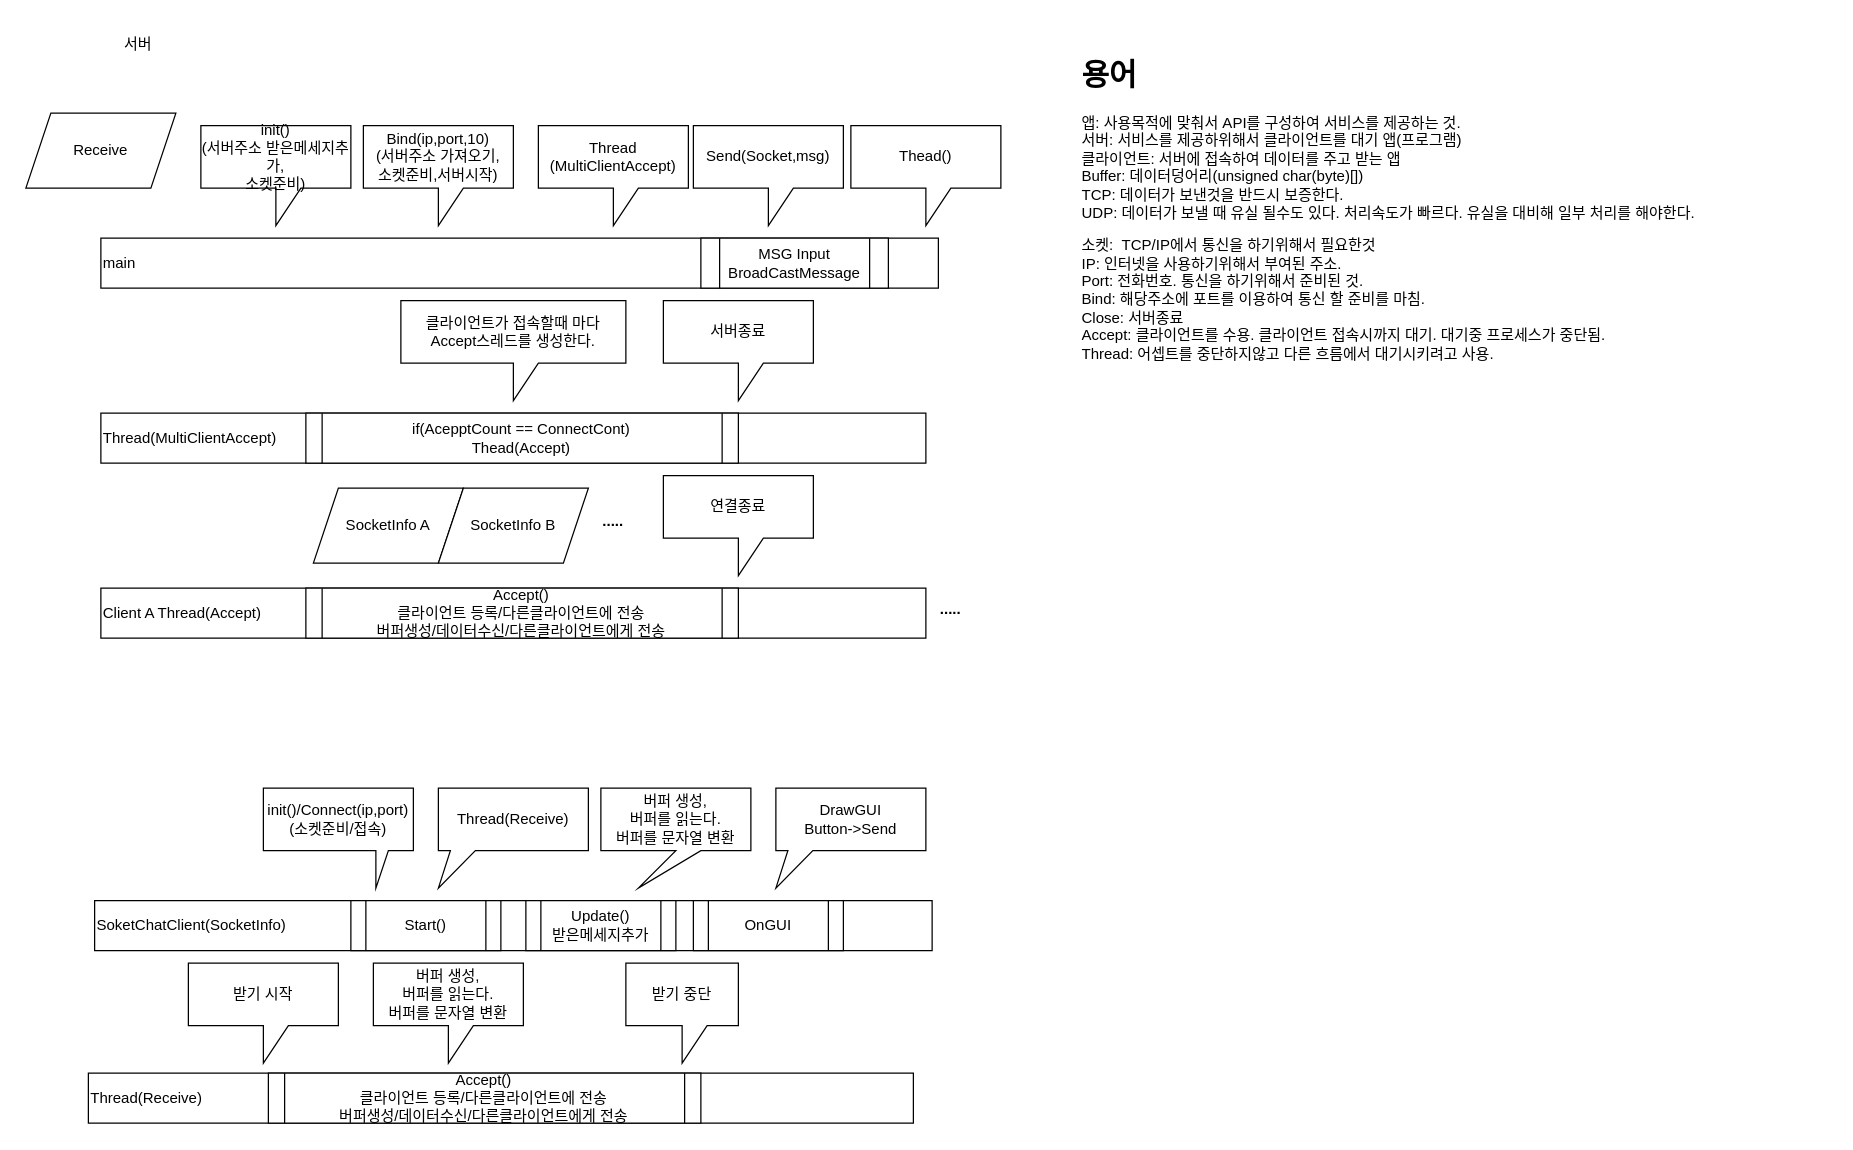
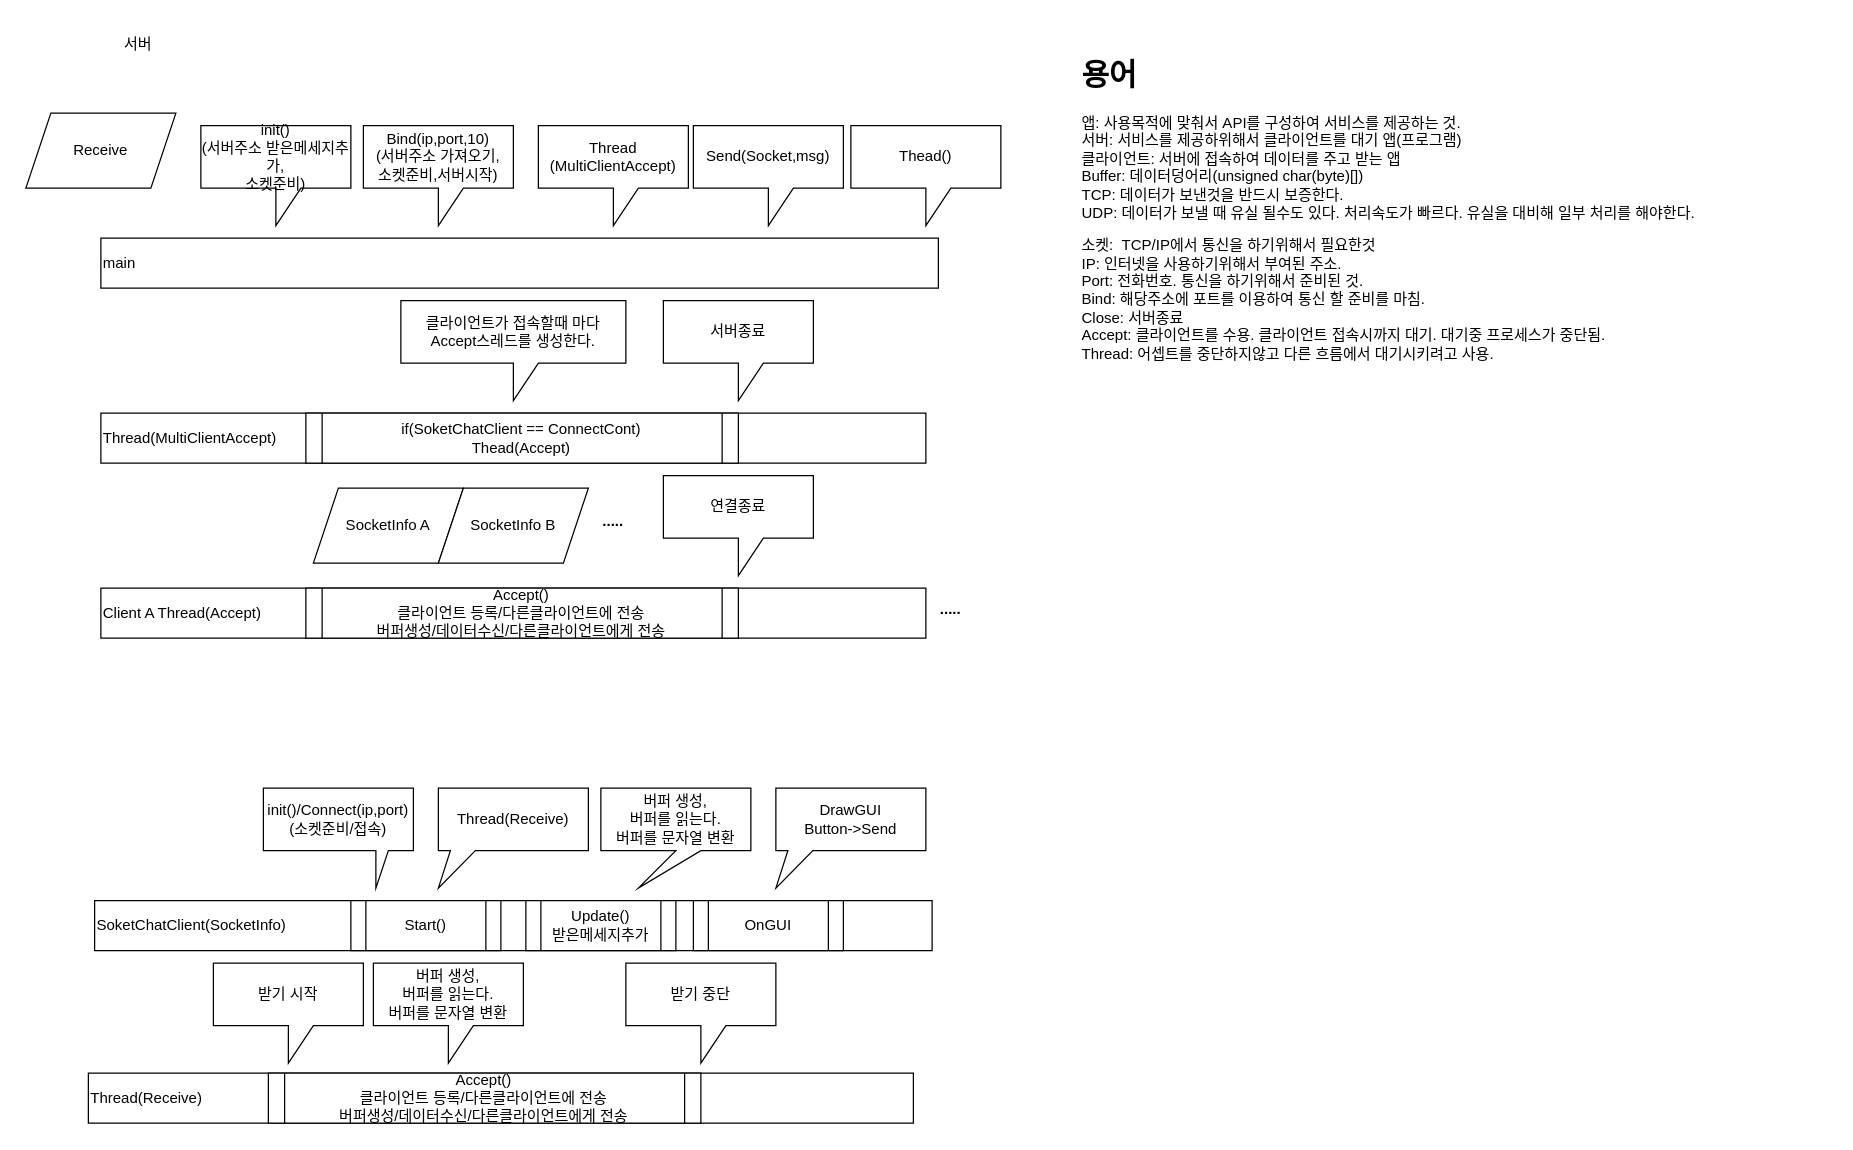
node "MSG Input BroadCastMessage": removed
node "if(AcepptCount == ConnectCont) Thead(Accept)": label "if(AcepptCount == ConnectCont) Thead(Accept)" -> "if(SoketChatClient == ConnectCont) Thead(Accept)"
node "받기 시작": moved (263, 1013) -> (288, 1013)
node "받기 중단": size 113x100 -> 150x100
